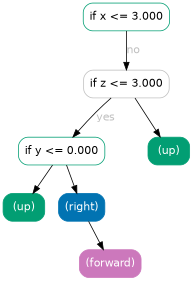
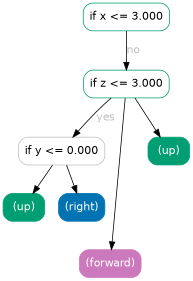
node "if z <= 3.000": color gray -> #029e73
node "if y <= 0.000": color #029e73 -> gray
edge "(right)" -> "(forward)": now "if z <= 3.000" -> "(forward)"
